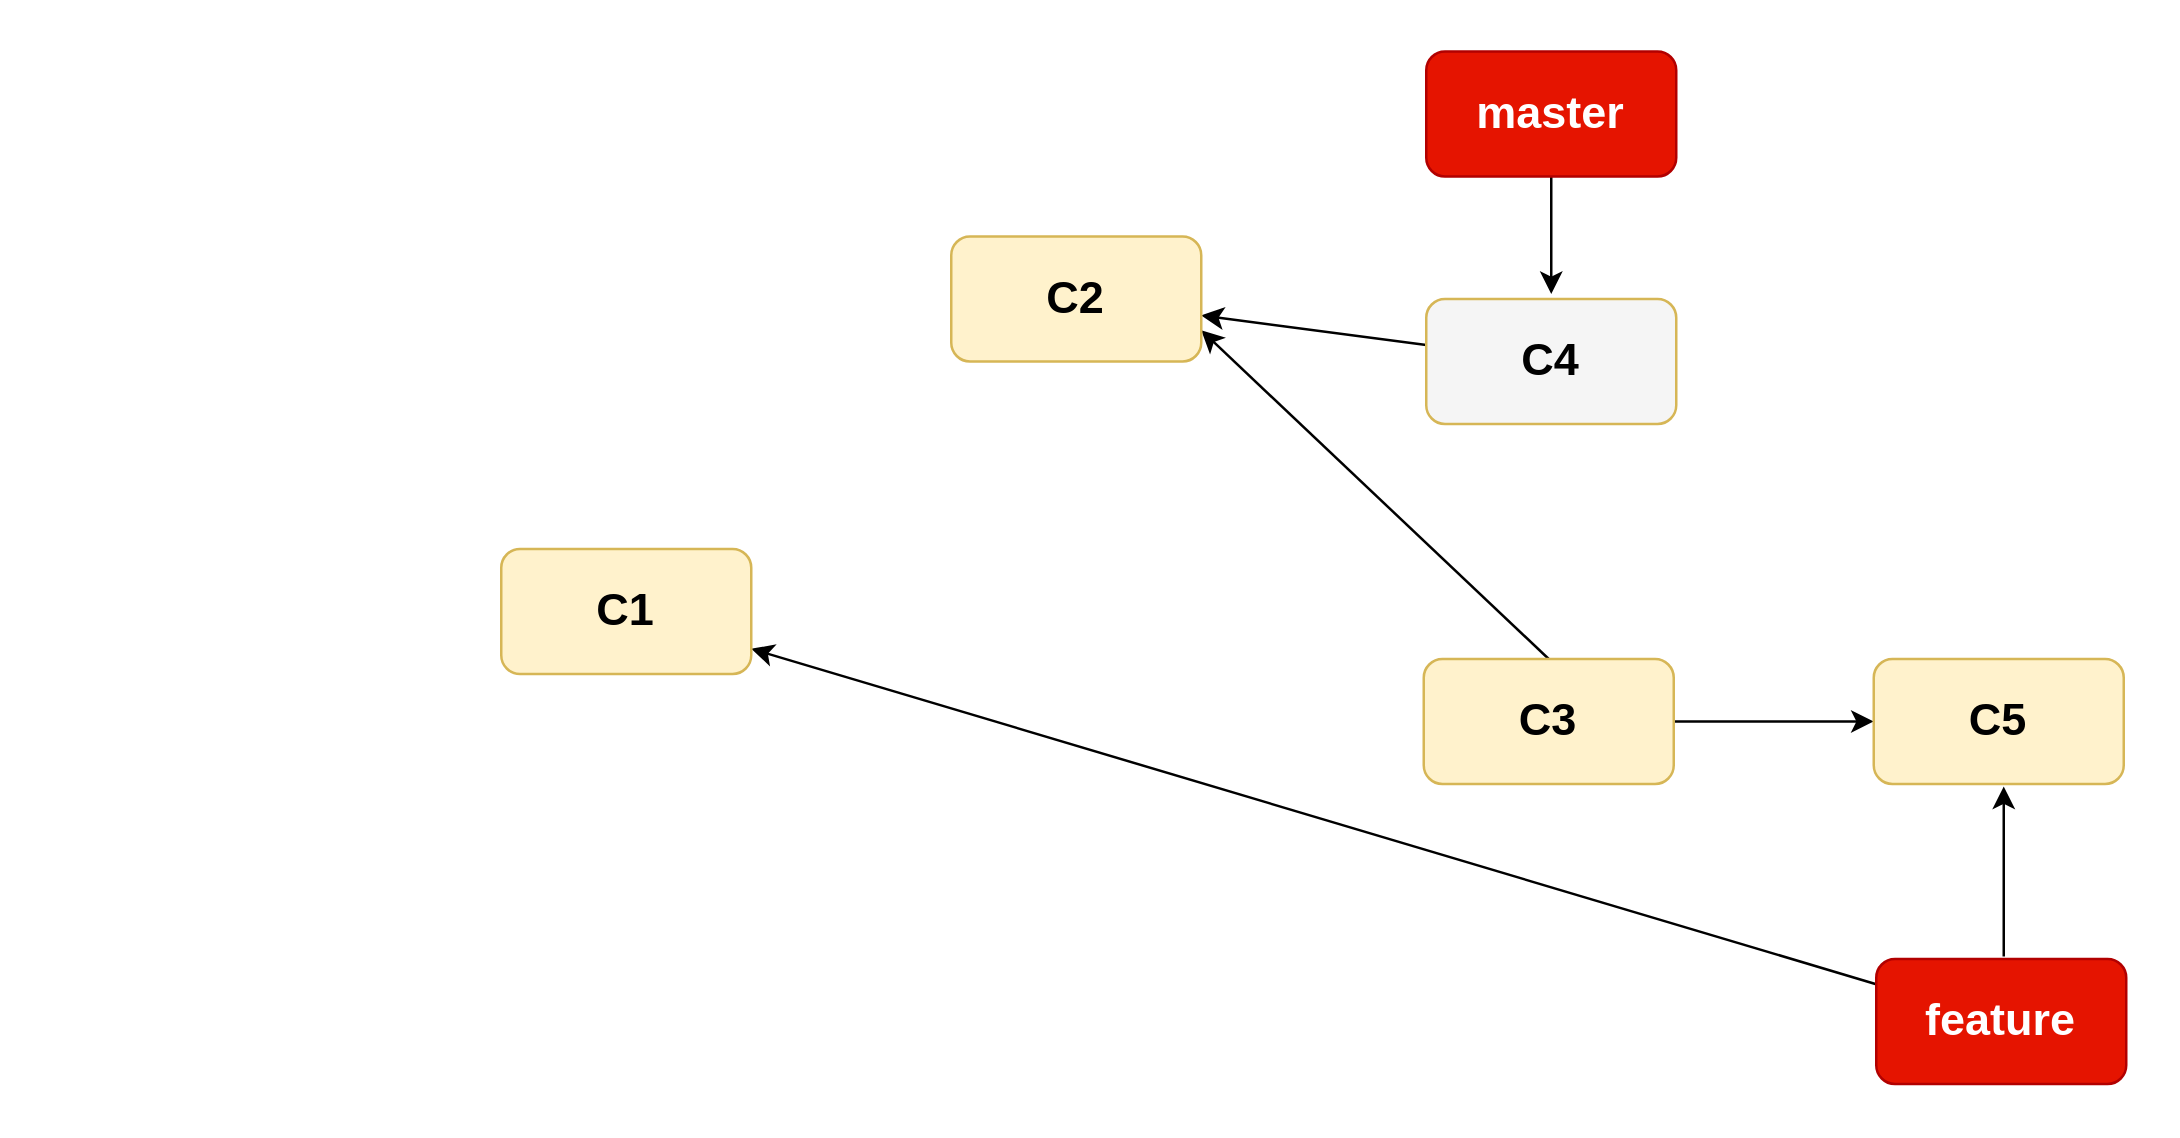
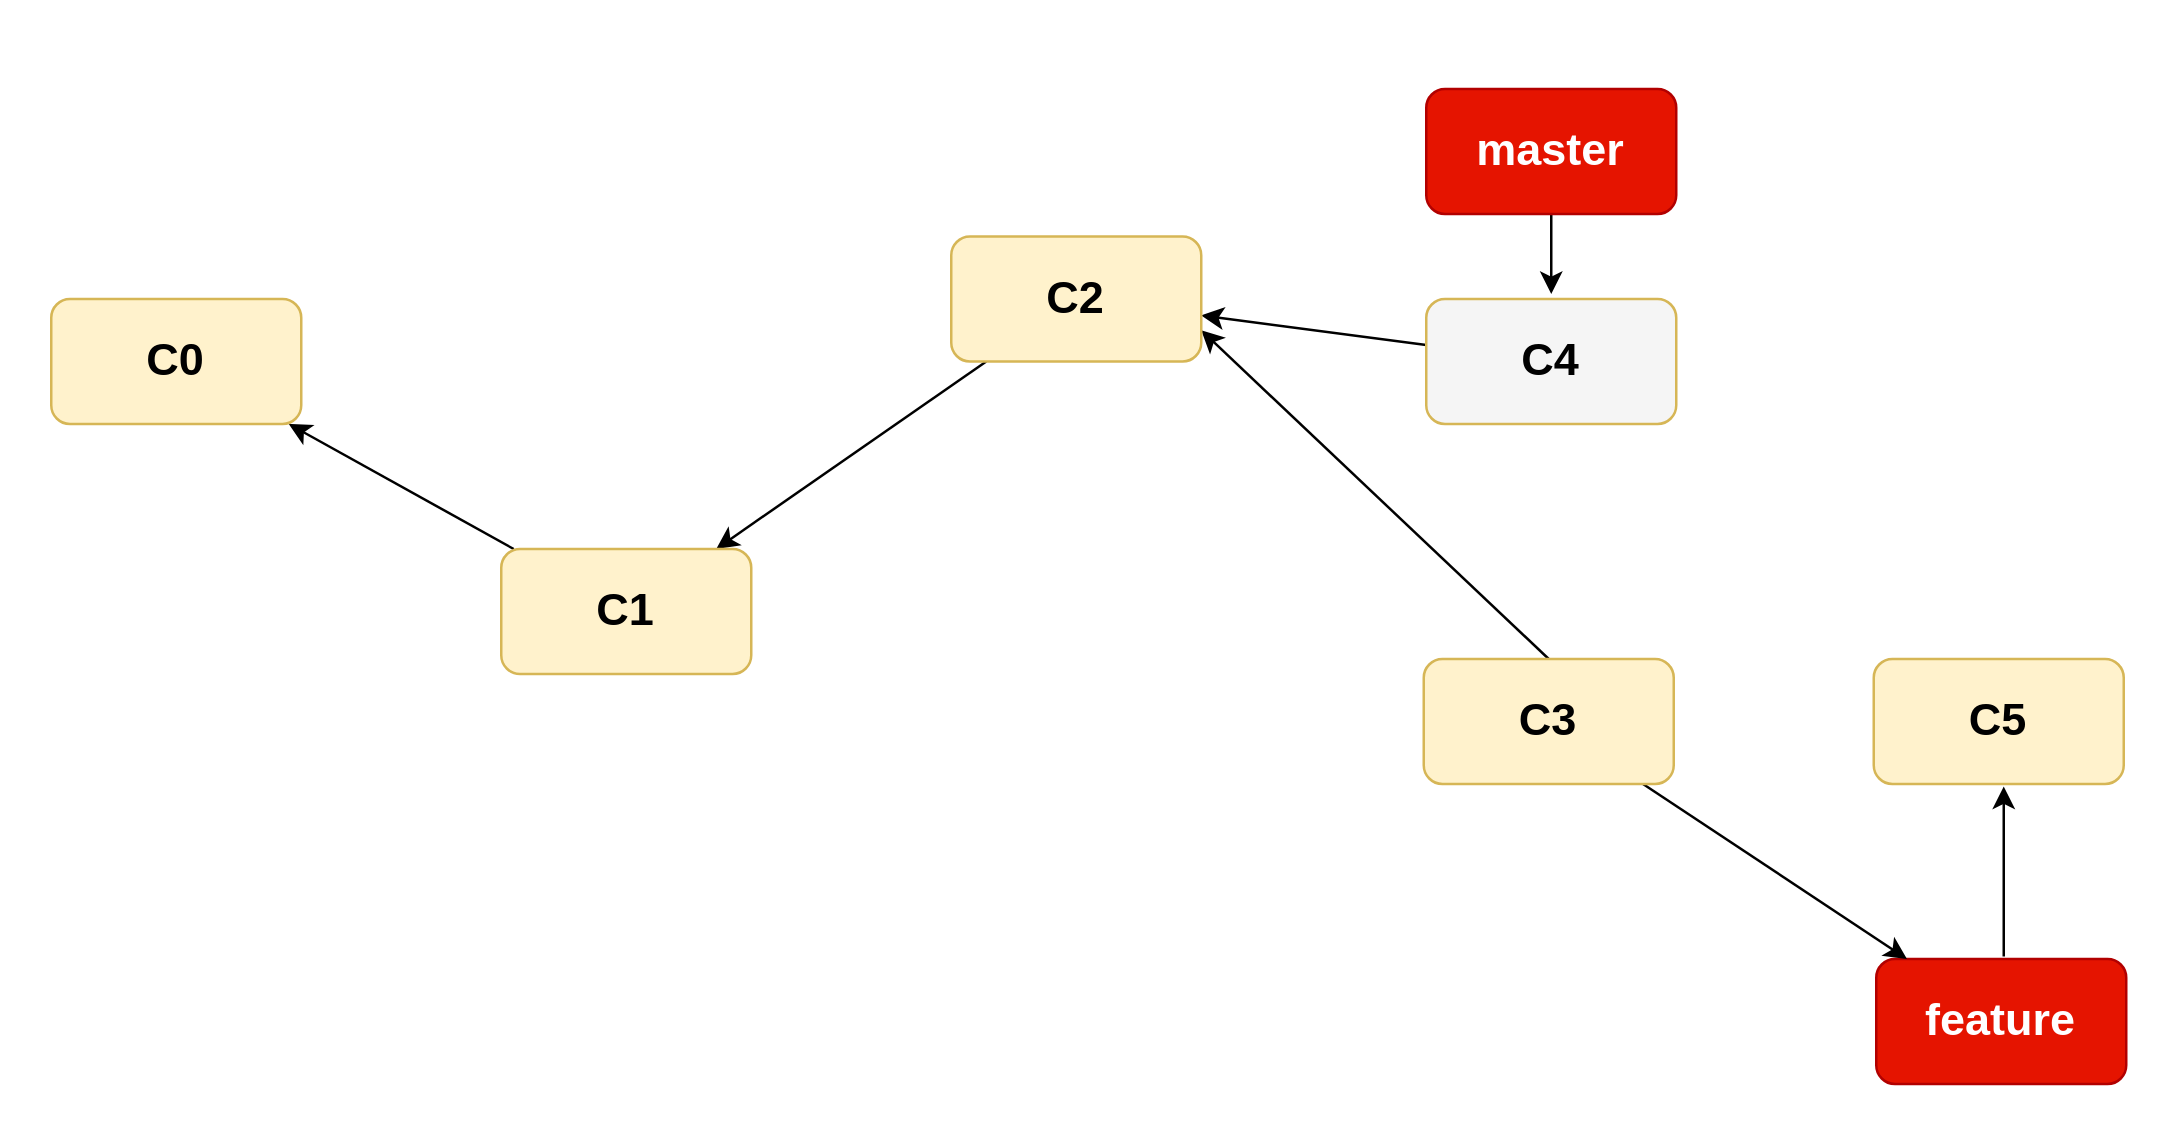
node "master": moved (1551, 114) -> (1551, 151)
node "C0": added
edge "C1" -> "C0": added
edge "C3" -> "C5": now "C3" -> "feature"
edge "feature" -> "C1": now "C2" -> "C1"
